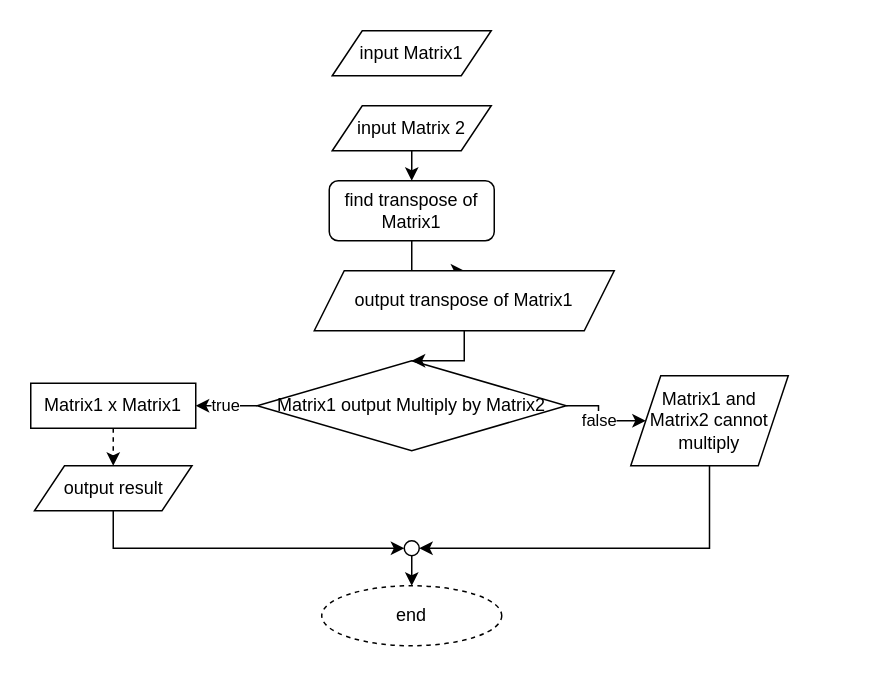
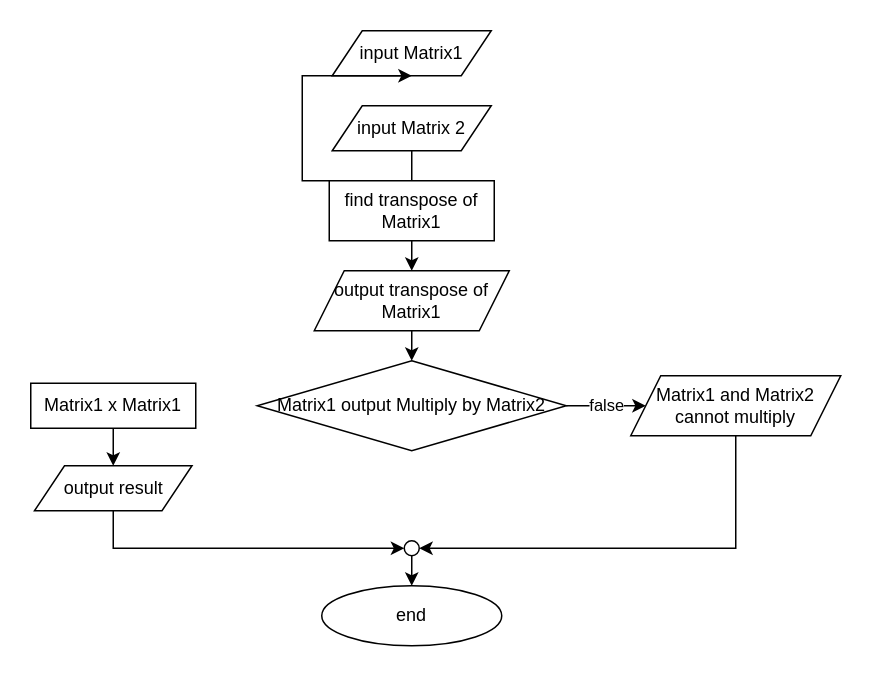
edge "input Matrix 2" -> "find transpose of Matrix1": now "input Matrix 2" -> "input Matrix1"
node "find transpose of Matrix1": shape rounded rectangle -> rectangle
node "output transpose of Matrix1": size 300x60 -> 195x60
edge "Matrix1 output Multiply by Matrix2" -> "Matrix1 x Matrix1": removed, label "true"
node "Matrix1 and Matrix2 cannot multiply": size 158x90 -> 210x60
edge "Matrix1 x Matrix1" -> "output result": style dashed -> solid
node "end": style dashed -> solid
